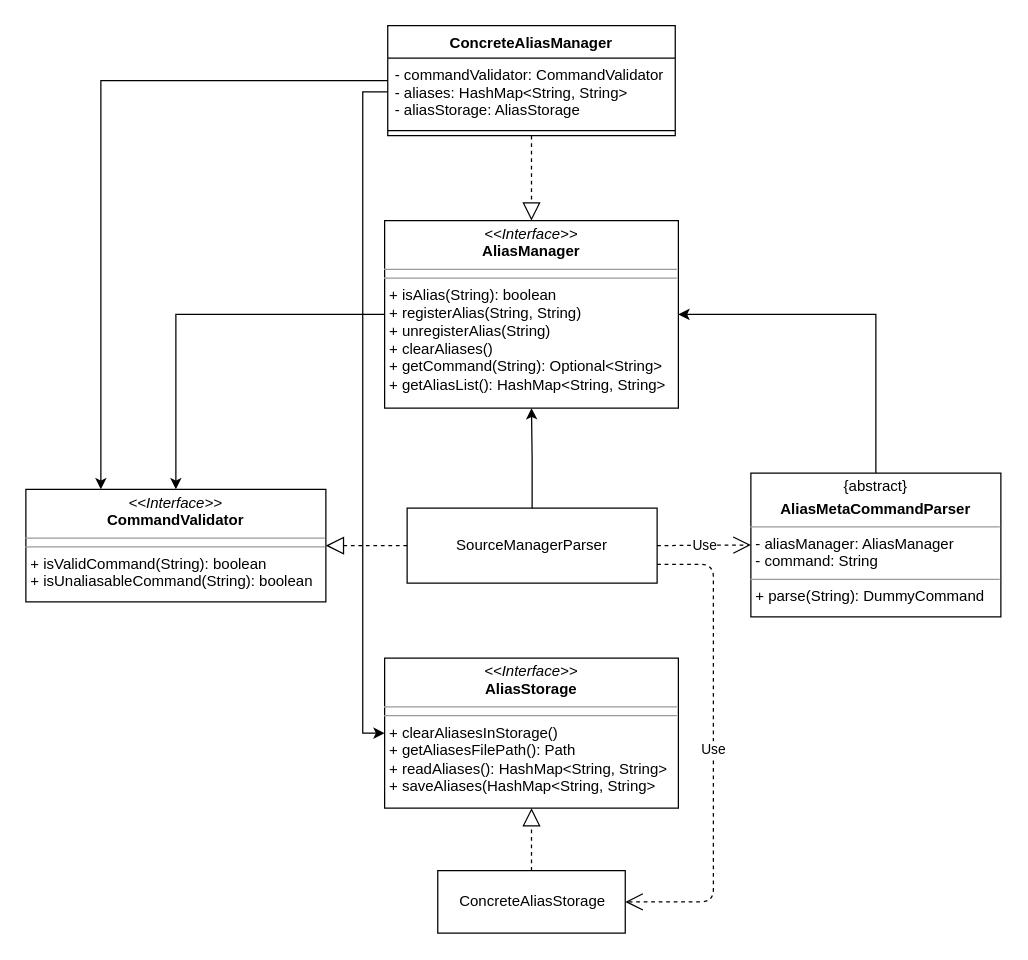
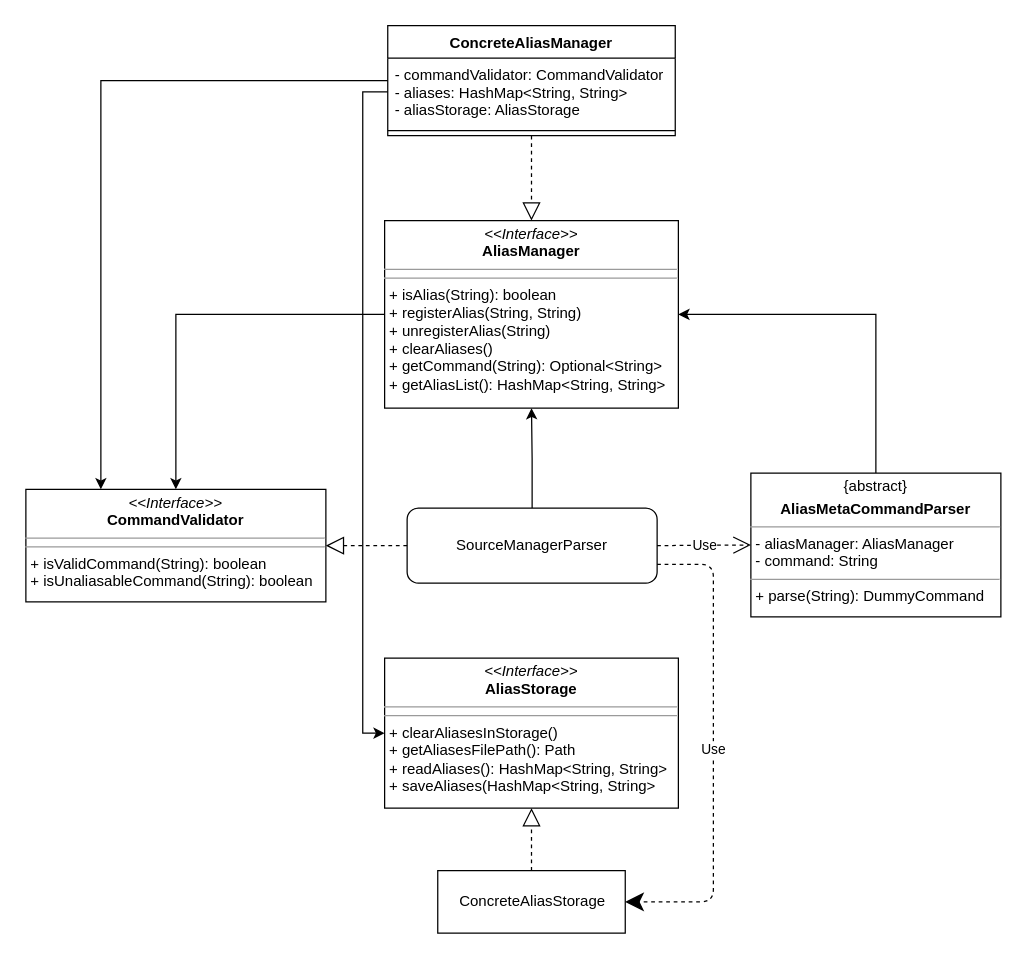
node "SourceManagerParser": shape rectangle -> rounded rectangle
edge "SourceManagerParser" -> "ConcreteAliasStorage": arrowhead open -> classic
